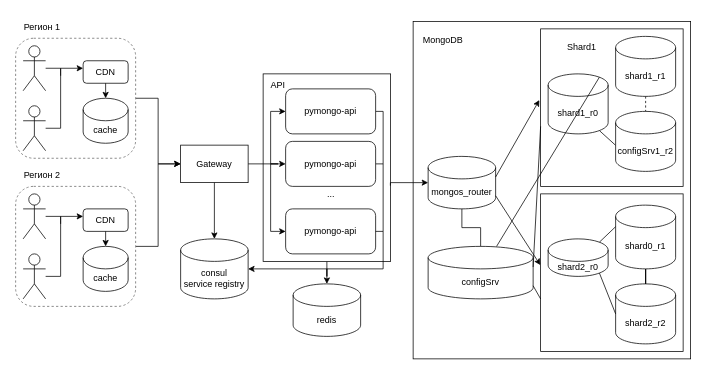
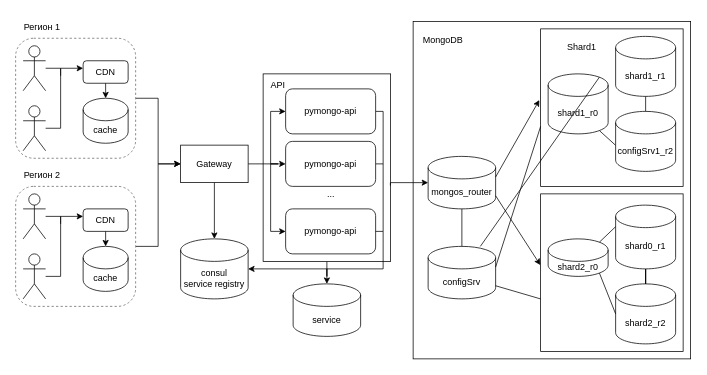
edge "shard1_r1" -- "configSrv1_r2": style dashed -> solid
node "configSrv": size 105x53 -> 68x53
node "redis": label "redis" -> "service"
